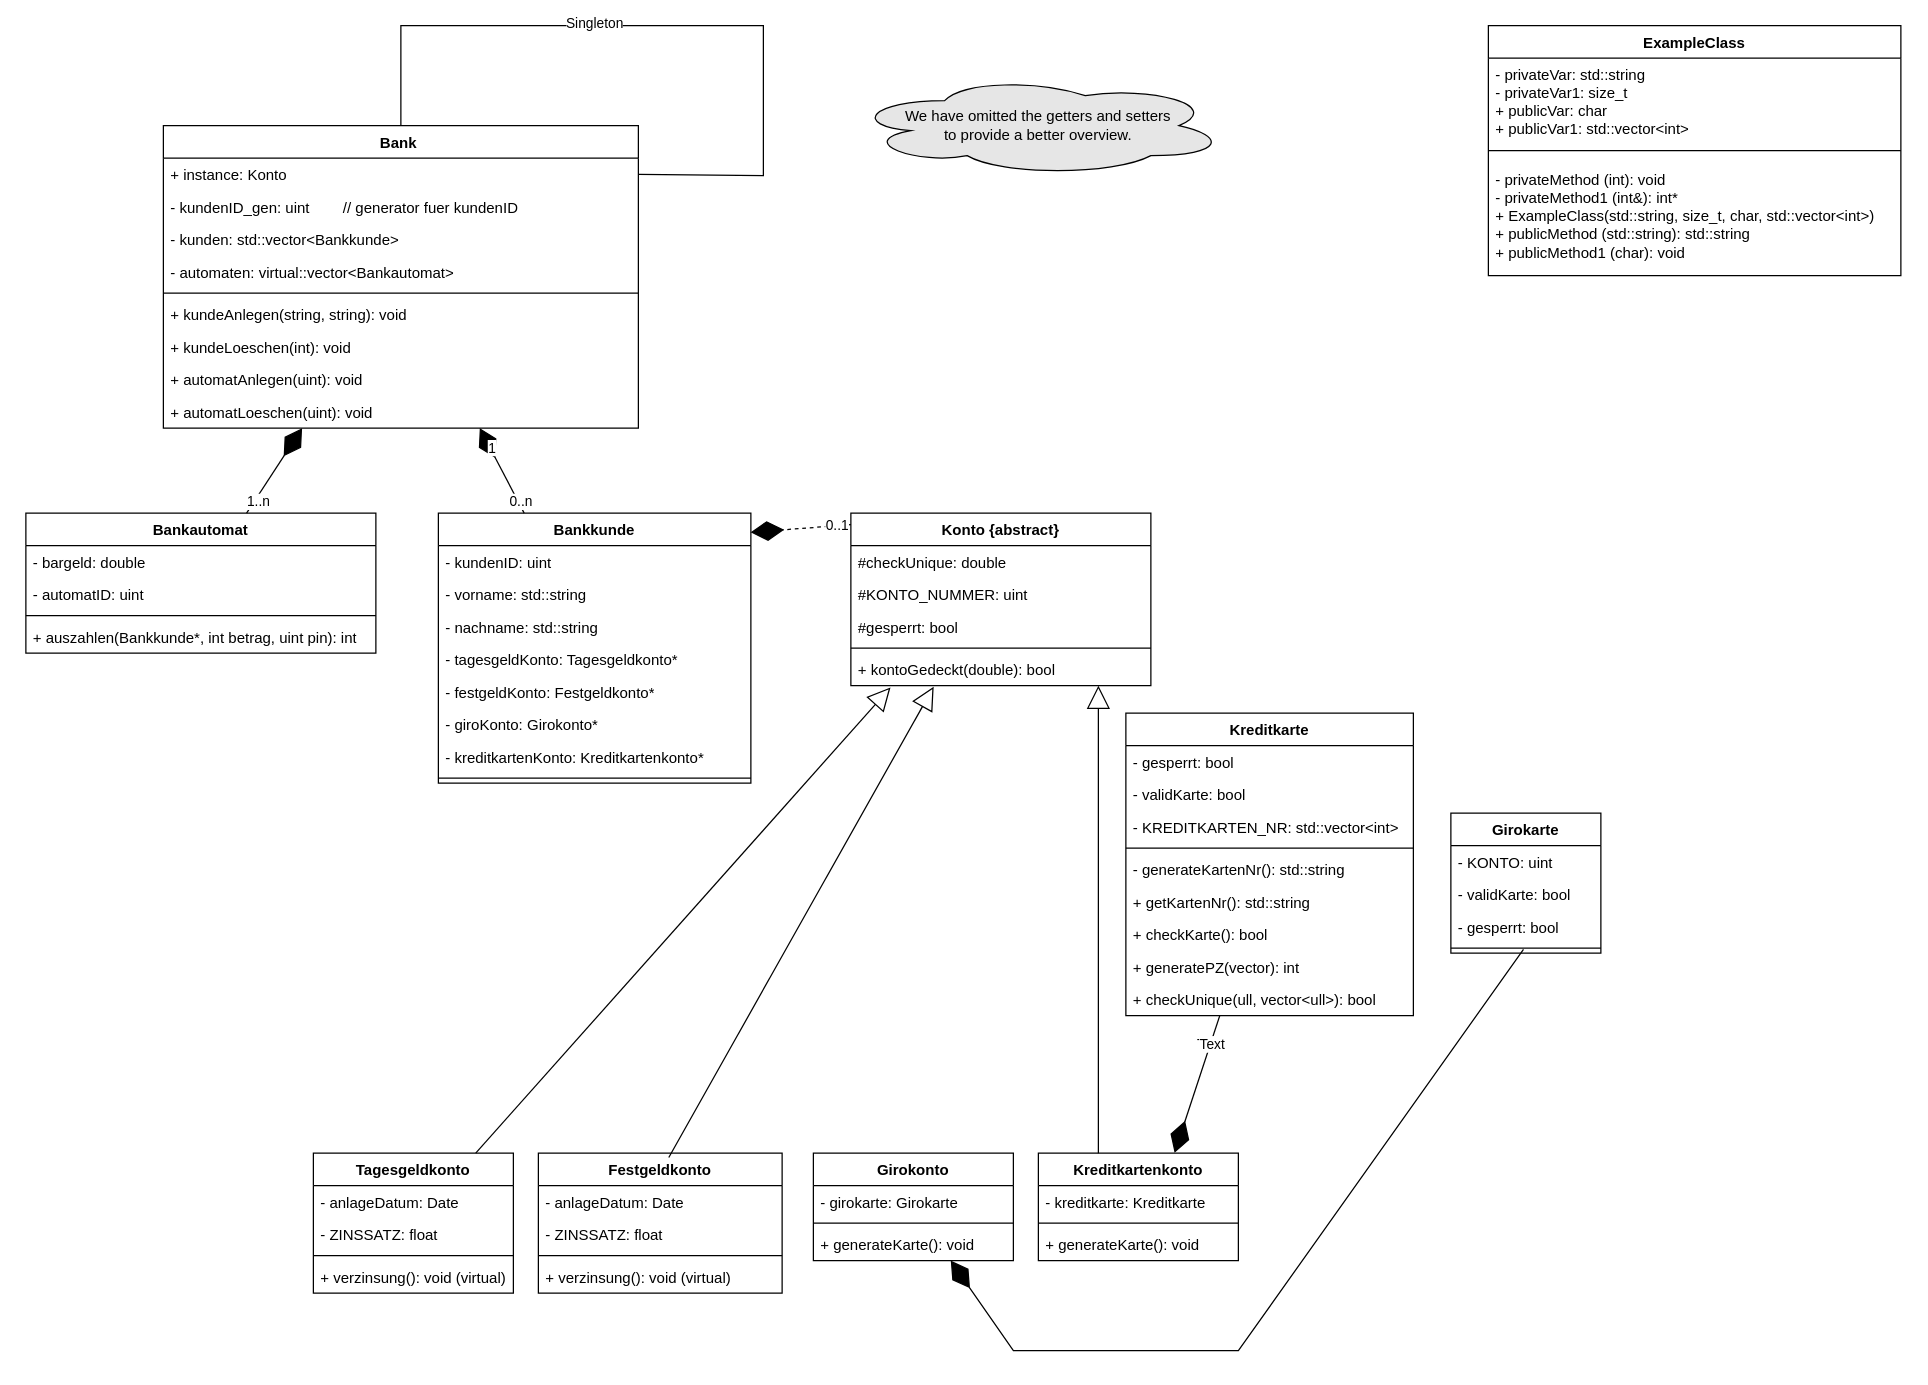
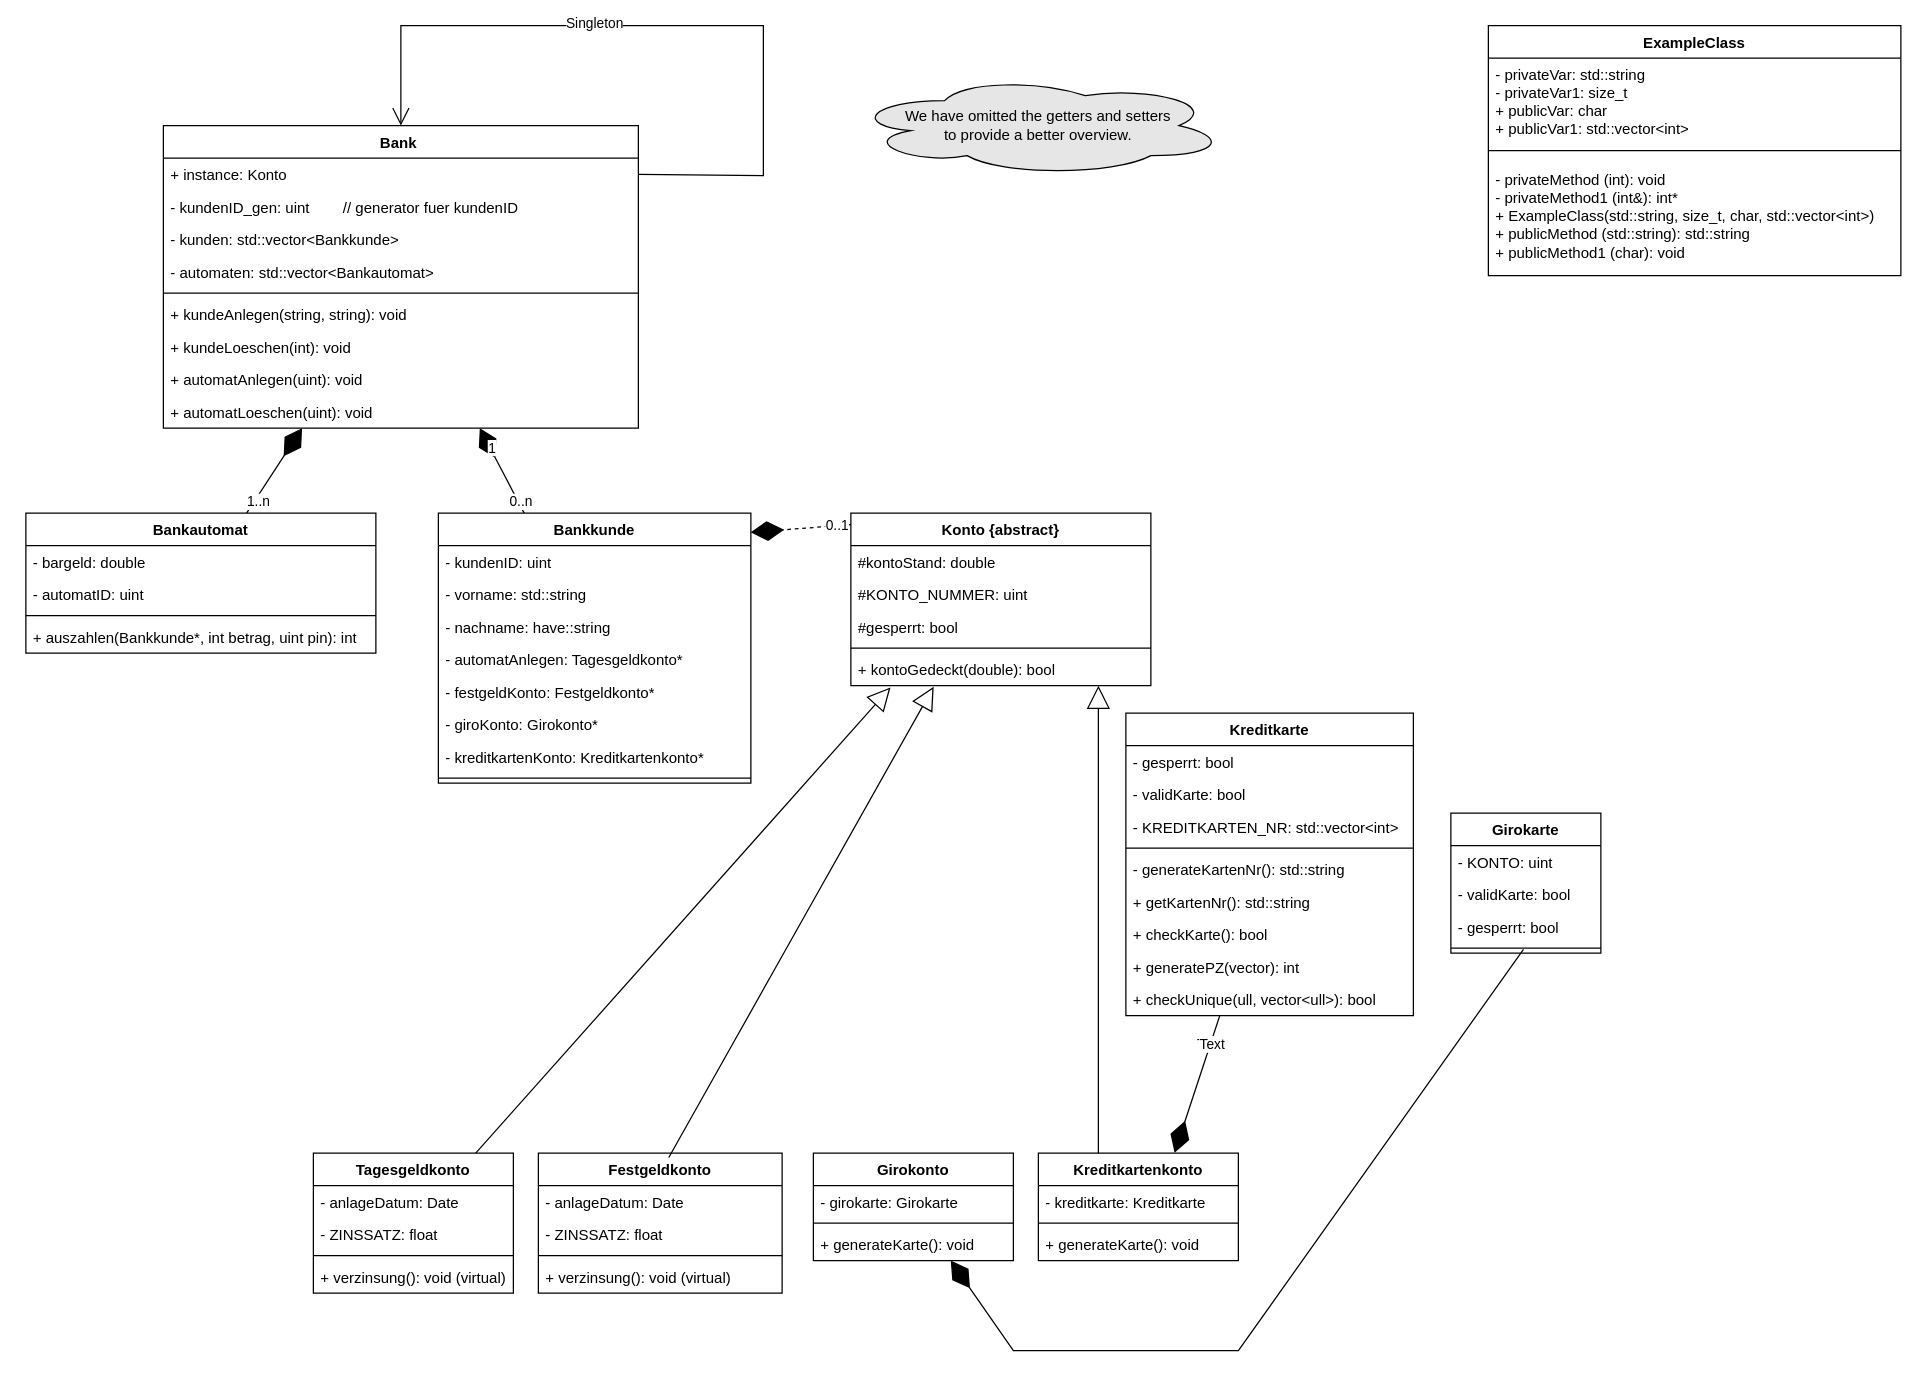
edge "+ instance: Konto" -- "Bank": arrowhead none -> open
node "- automaten: virtual::vector<Bankautomat>": label "- automaten: virtual::vector<Bankautomat>" -> "- automaten: std::vector<Bankautomat>"
node "#checkUnique: double": label "#checkUnique: double" -> "#kontoStand: double"
node "- nachname: std::string": label "- nachname: std::string" -> "- nachname: have::string"
node "- tagesgeldKonto: Tagesgeldkonto*": label "- tagesgeldKonto: Tagesgeldkonto*" -> "- automatAnlegen: Tagesgeldkonto*"
